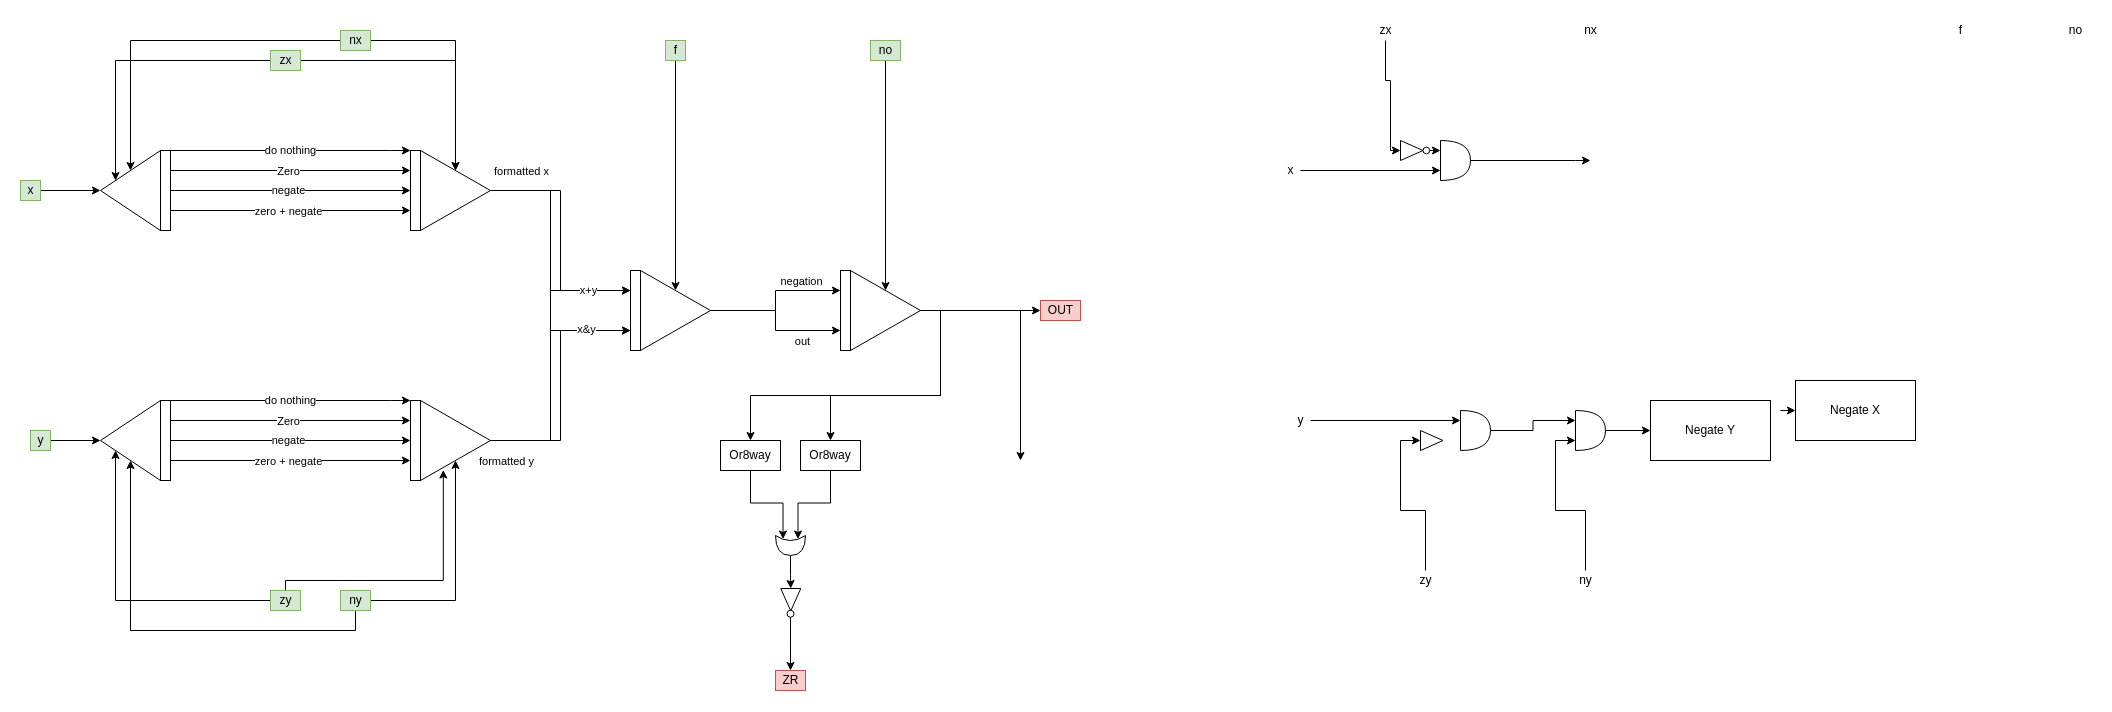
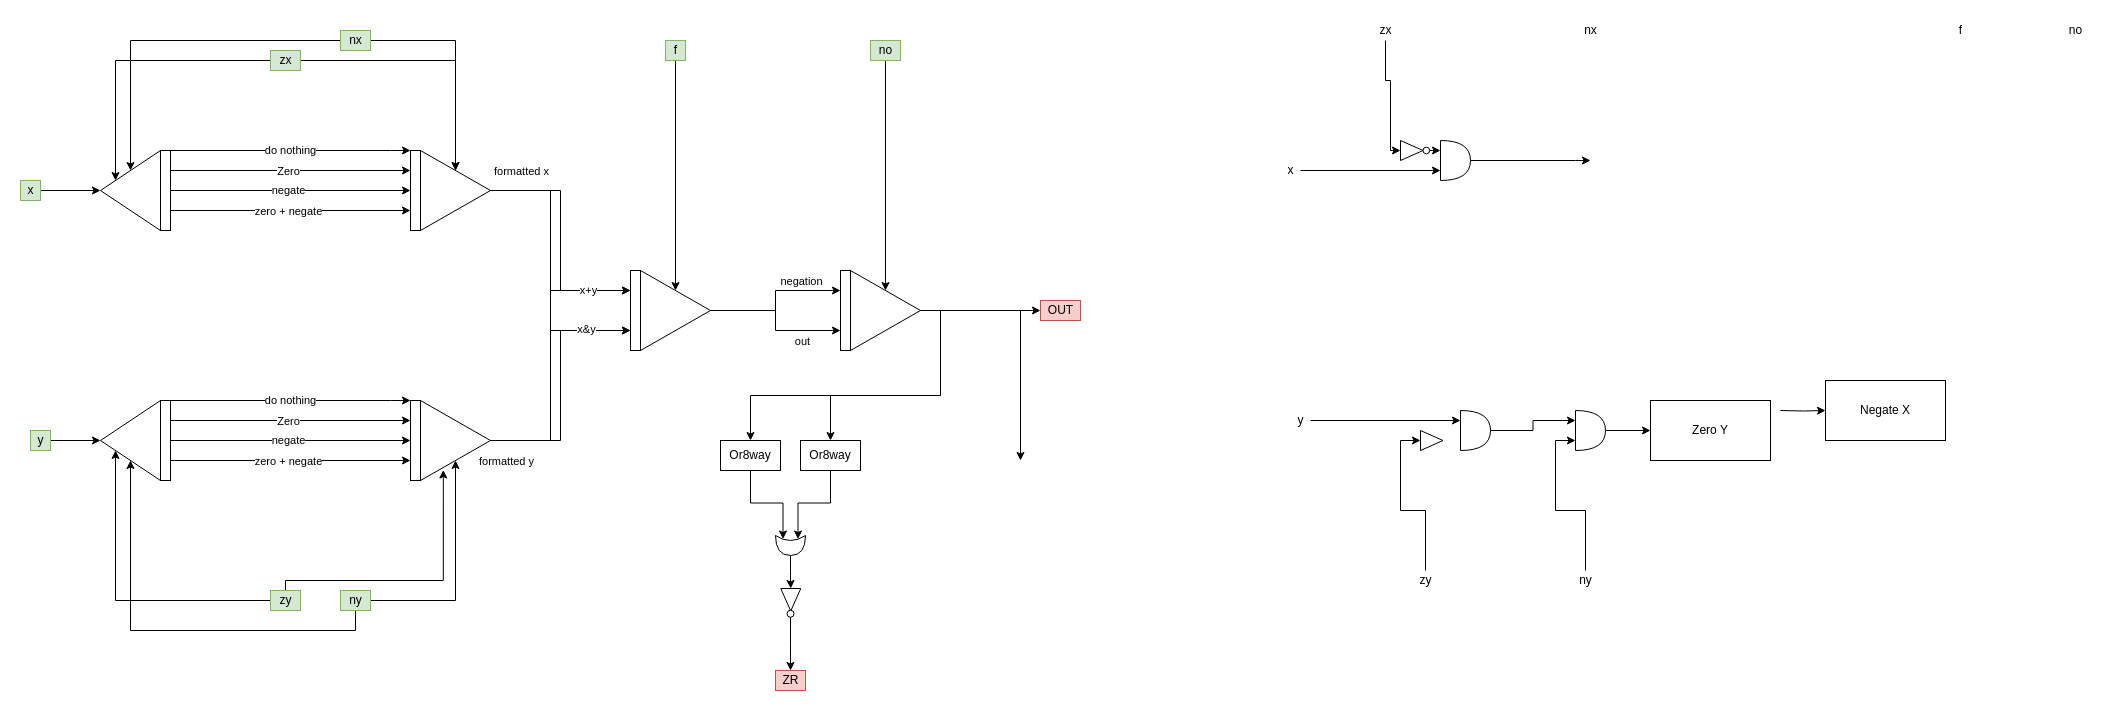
node "Negate X": moved (1856, 411) -> (1886, 411)
node "Negate Y": label "Negate Y" -> "Zero Y"
